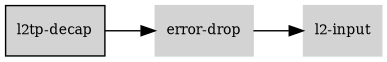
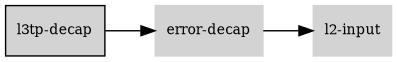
node "l2tp-decap": label "l2tp-decap" -> "l3tp-decap"
node "error-drop": label "error-drop" -> "error-decap"
